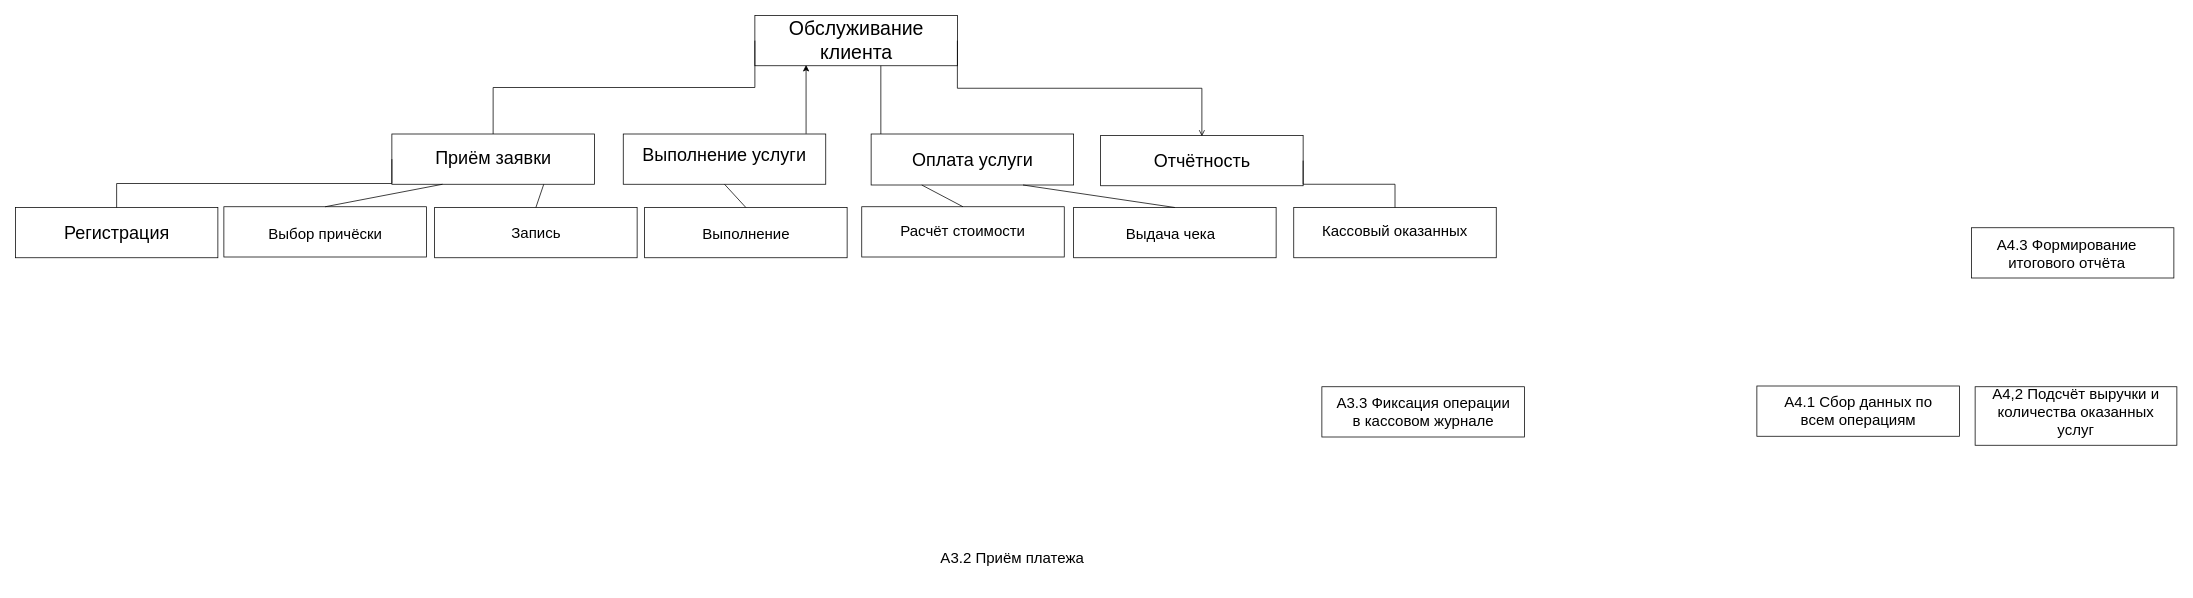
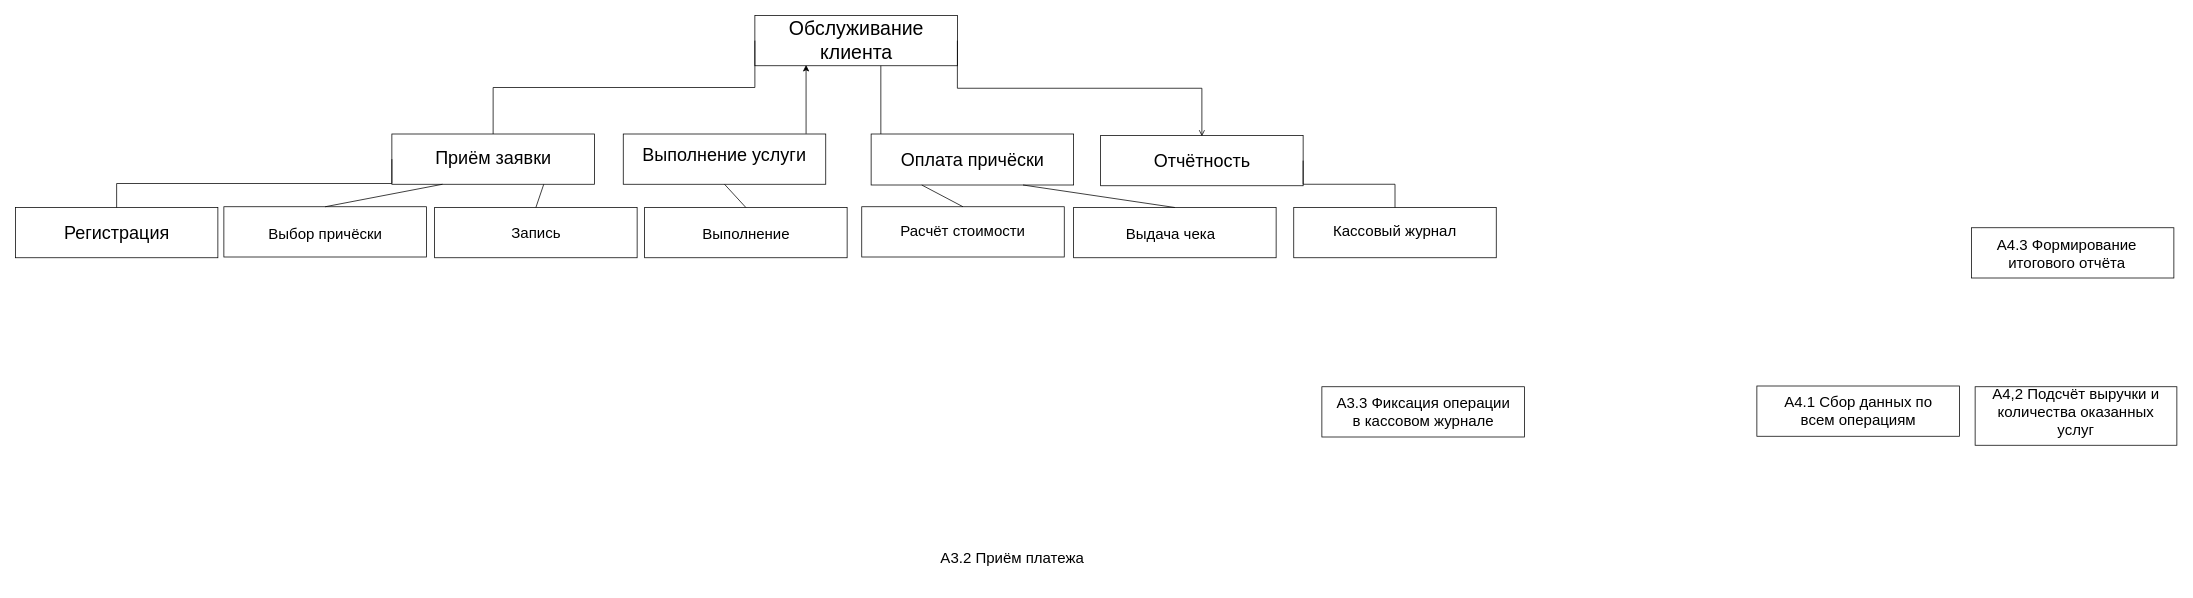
node "Оплата услуги": label "Оплата услуги" -> "Оплата причёски"
node "Кассовый оказанных": label "Кассовый оказанных" -> "Кассовый журнал"
